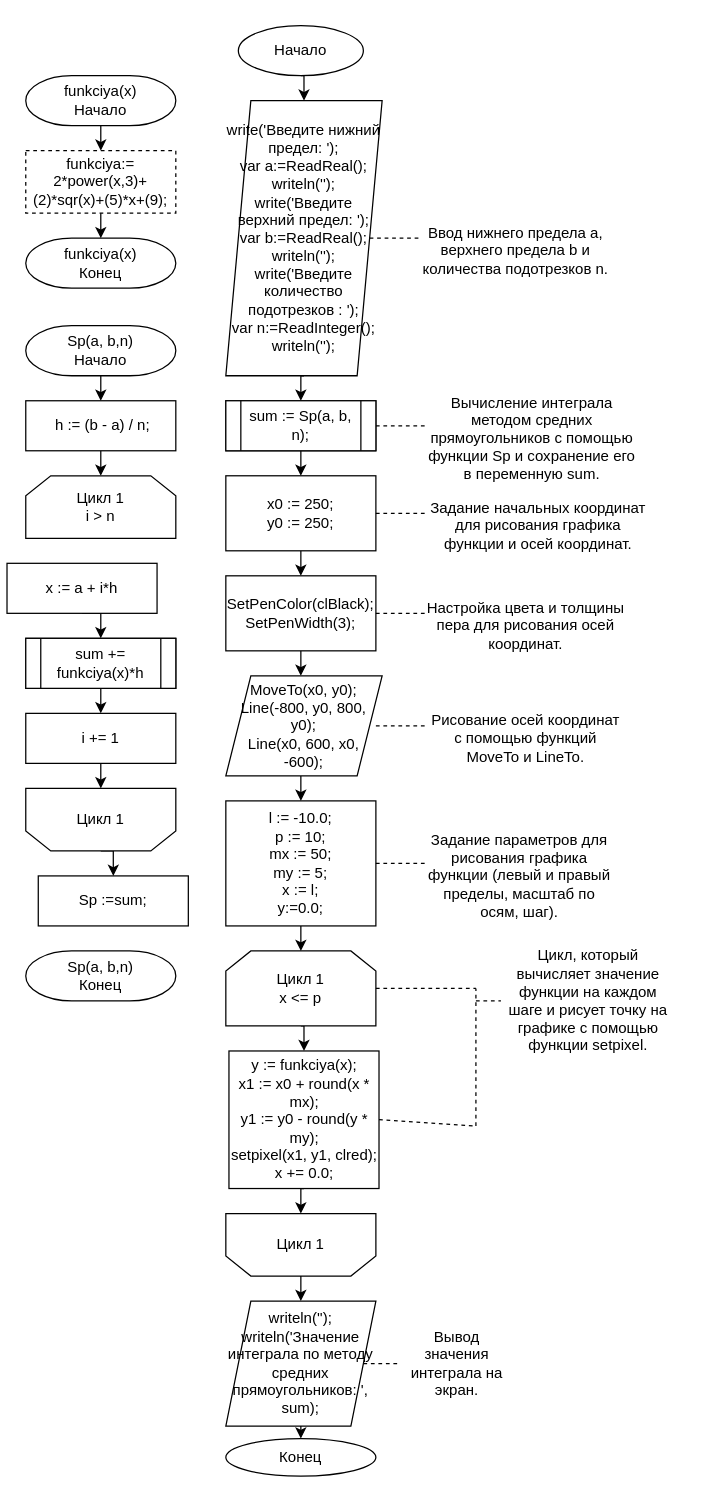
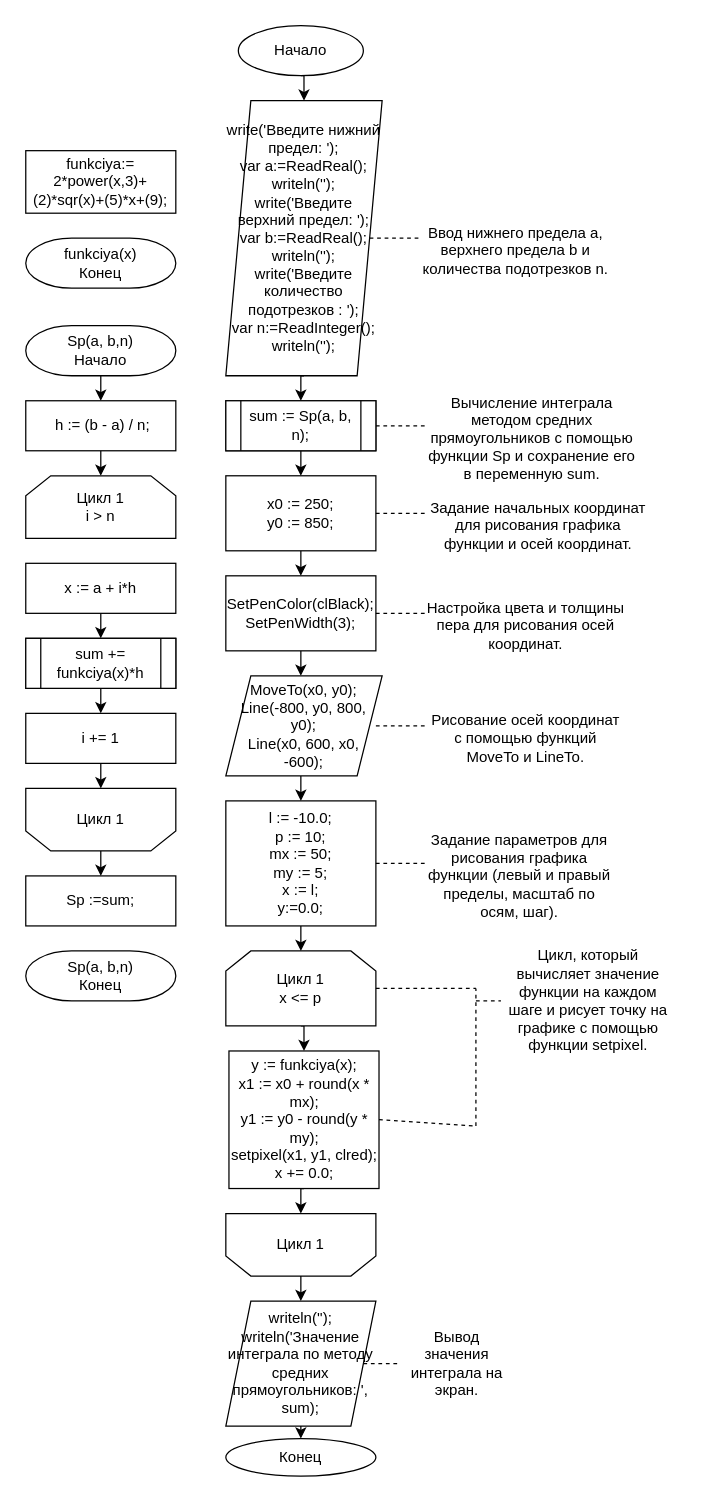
node "funkciya(x) Начало": removed
edge "funkciya(x) Начало" -> "funkciya:= 2*power(x,3)+(2)*sqr(x)+(5)*x+(9);": removed
node "funkciya:= 2*power(x,3)+(2)*sqr(x)+(5)*x+(9);": style dashed -> solid
edge "funkciya:= 2*power(x,3)+(2)*sqr(x)+(5)*x+(9);" -> "funkciya(x) Конец": removed
node "x0 := 250; y0 := 250;": label "x0 := 250; y0 := 250;" -> "x0 := 250; y0 := 850;"
node "x := a + i*h": moved (82, 588) -> (101, 588)
node "Sp :=sum;": moved (113, 901) -> (101, 901)
